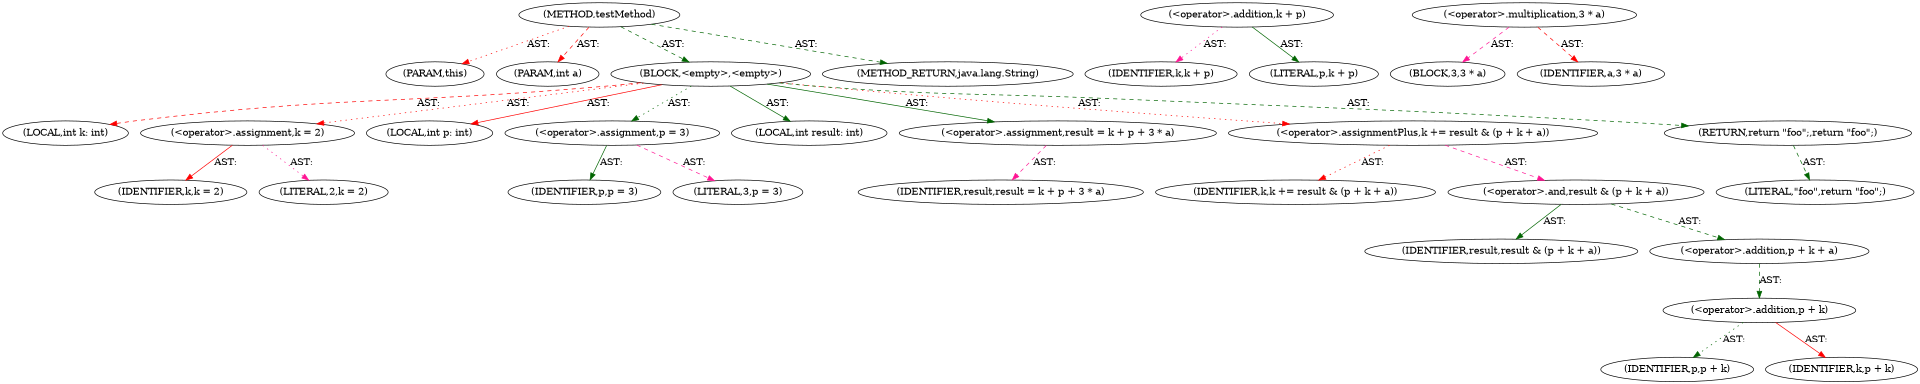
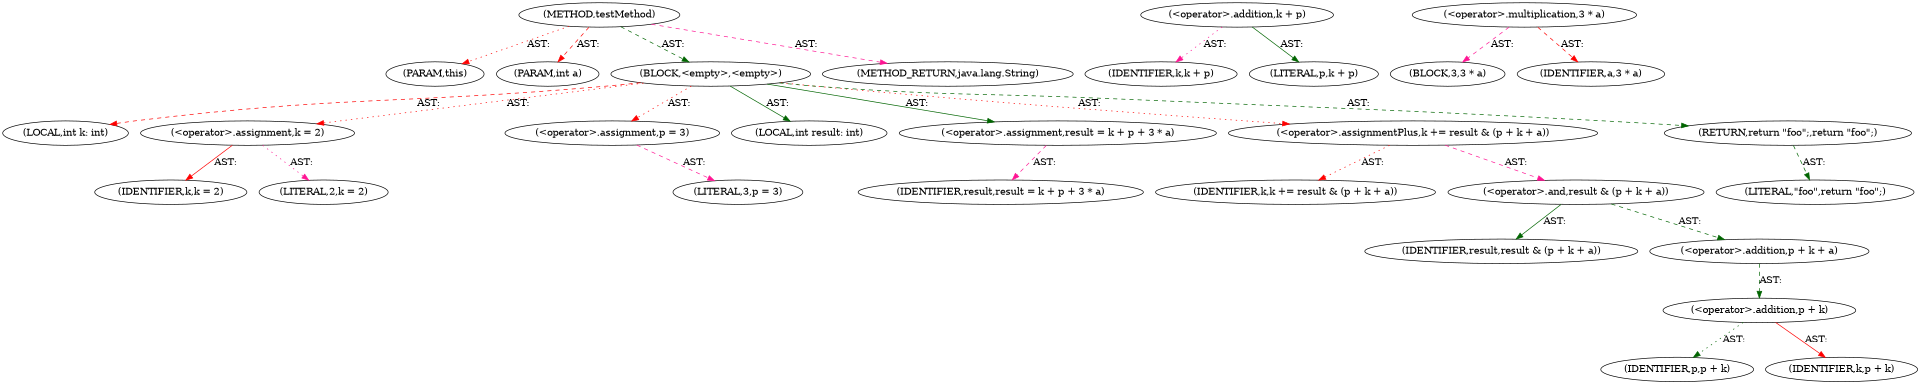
edge "(METHOD,testMethod)" -> "(METHOD_RETURN,java.lang.String)": color darkgreen -> deeppink
edge "(BLOCK,<empty>,<empty>)" -> "(<operator>.assignment,p = 3)": color darkgreen -> red
node "(LOCAL,int p: int)": removed
node "(IDENTIFIER,p,p = 3)": removed
